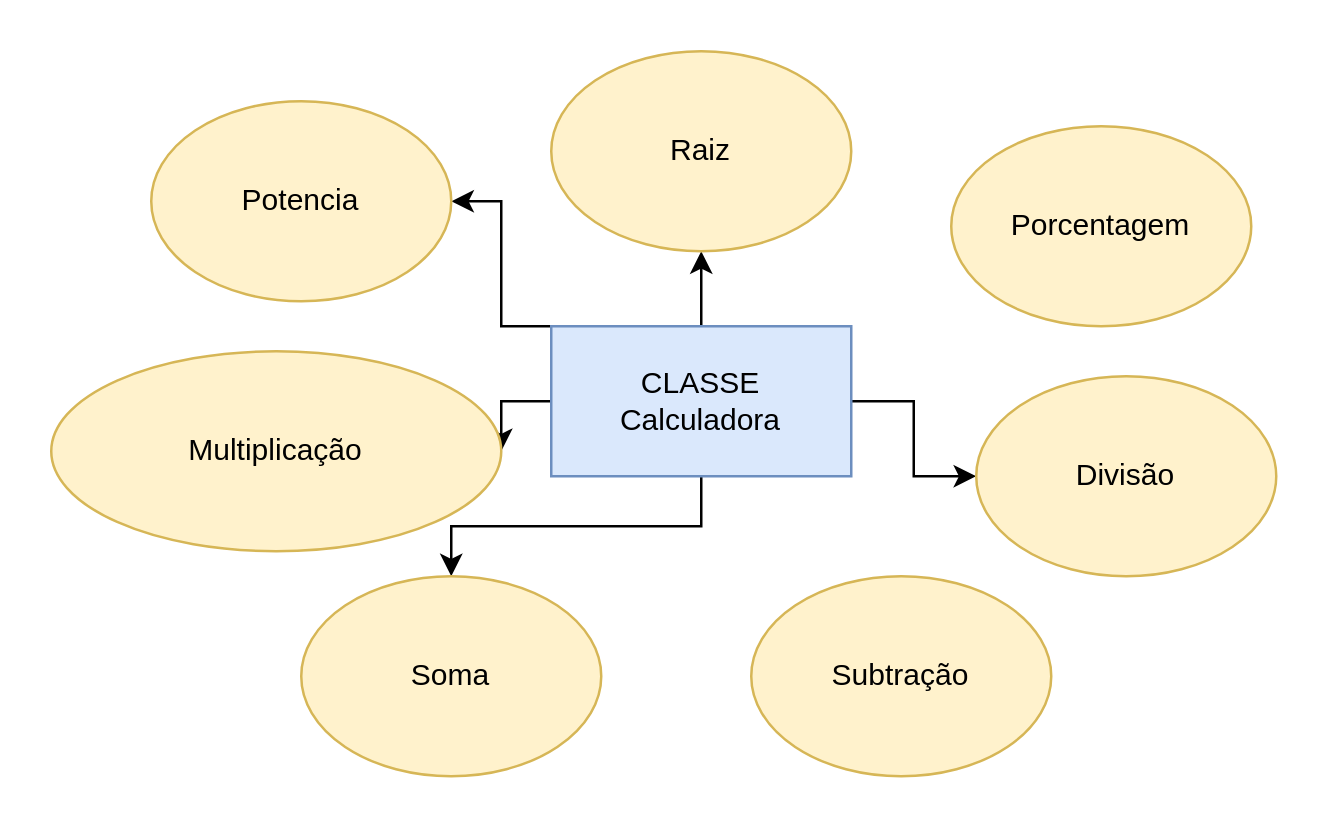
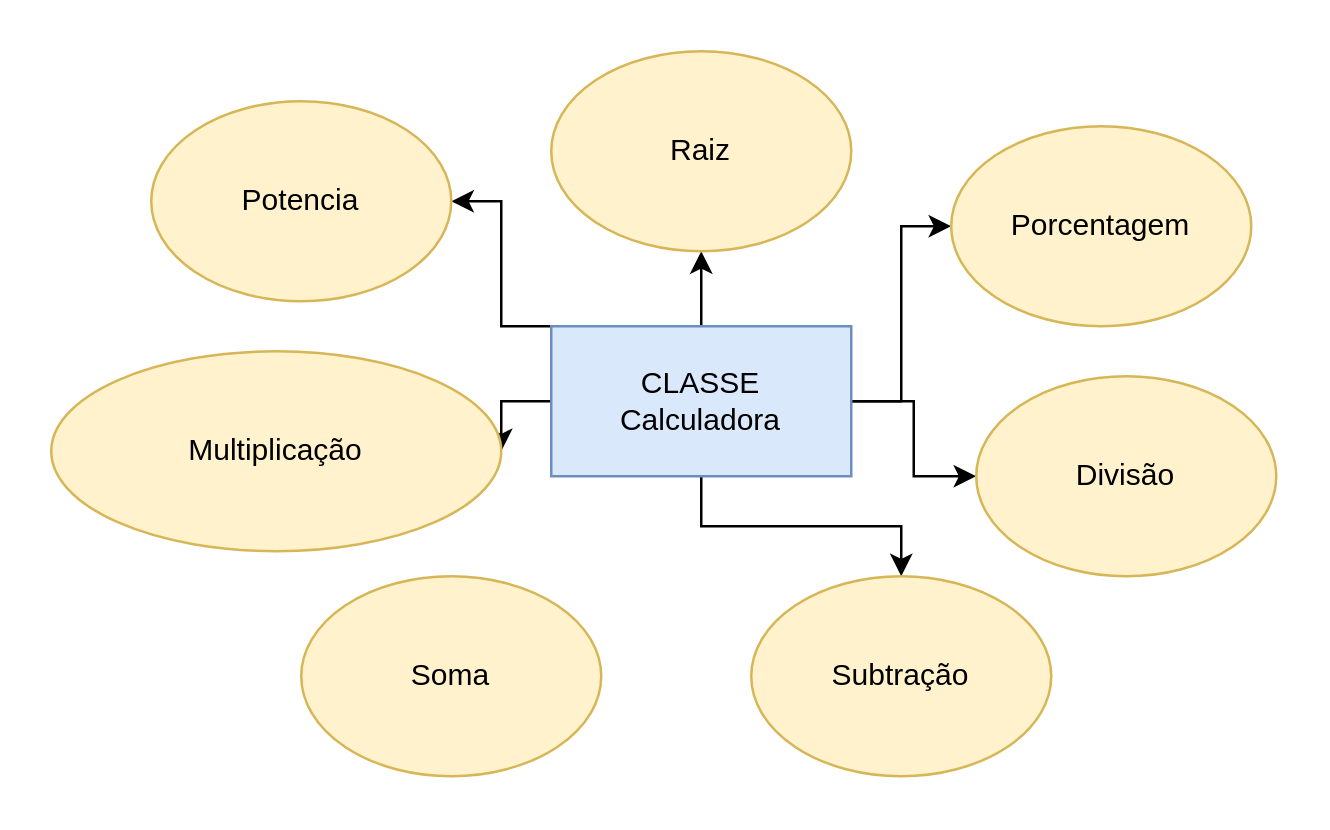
edge "CLASSE Calculadora" -> "Soma": now "CLASSE Calculadora" -> "Porcentagem"
edge "CLASSE Calculadora" -> "Subtração": added
